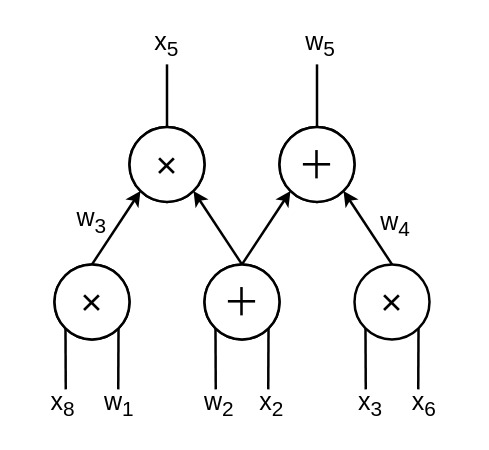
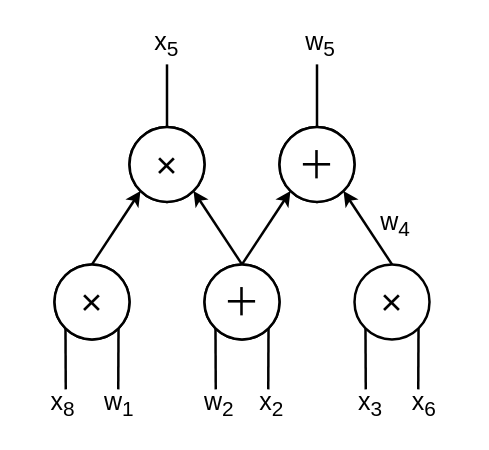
node "w3": removed
